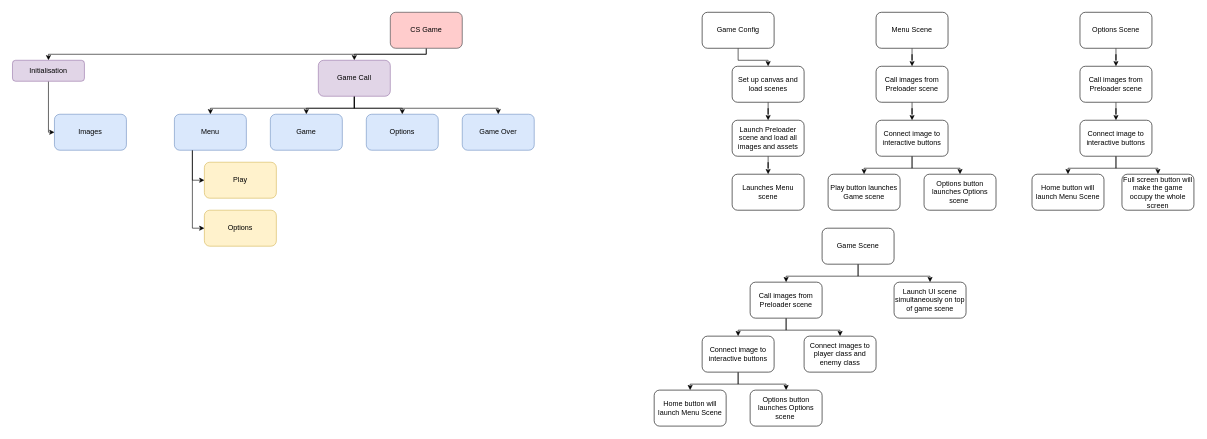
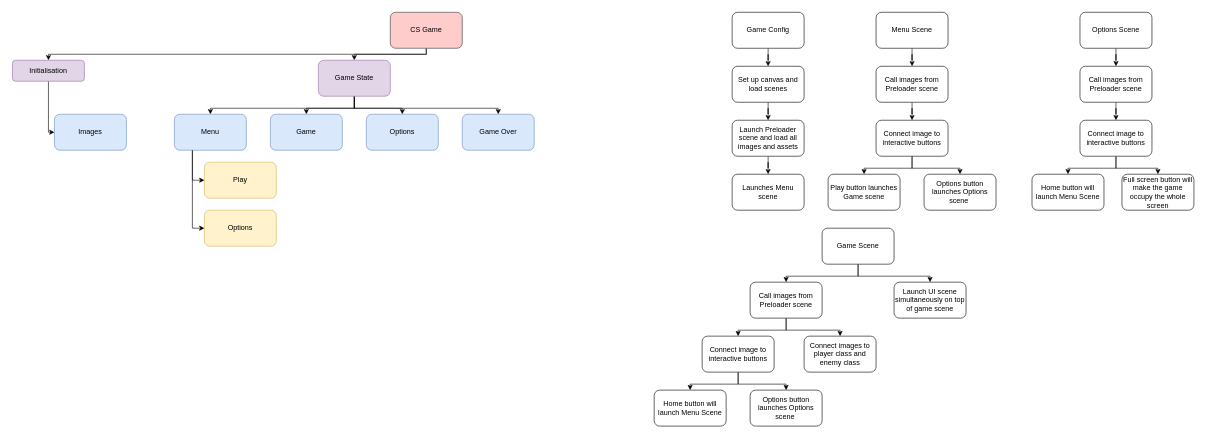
node "Game Config": moved (738, 30) -> (768, 30)
node "Game Call": label "Game Call" -> "Game State"
